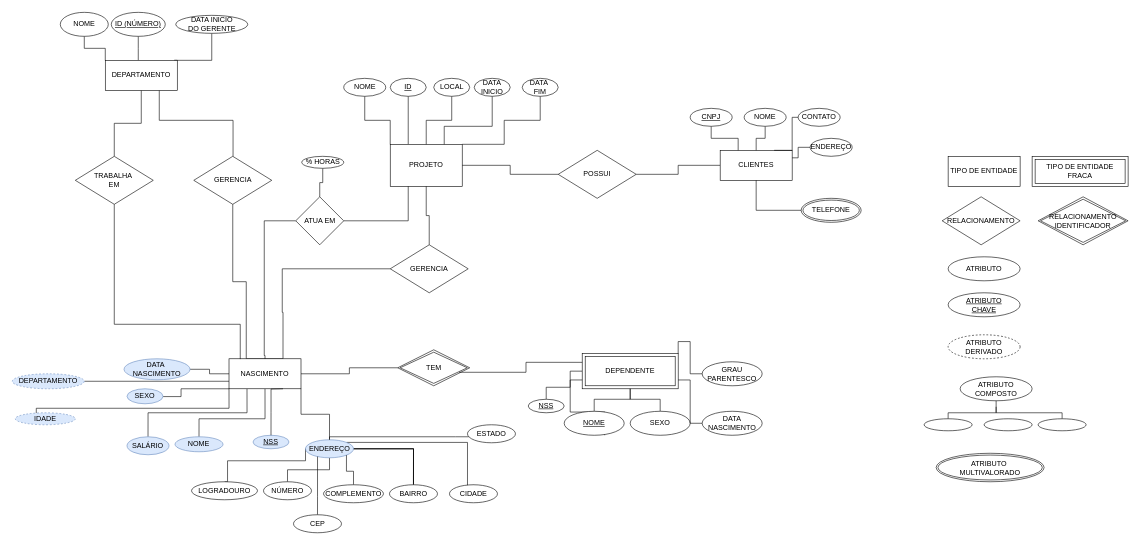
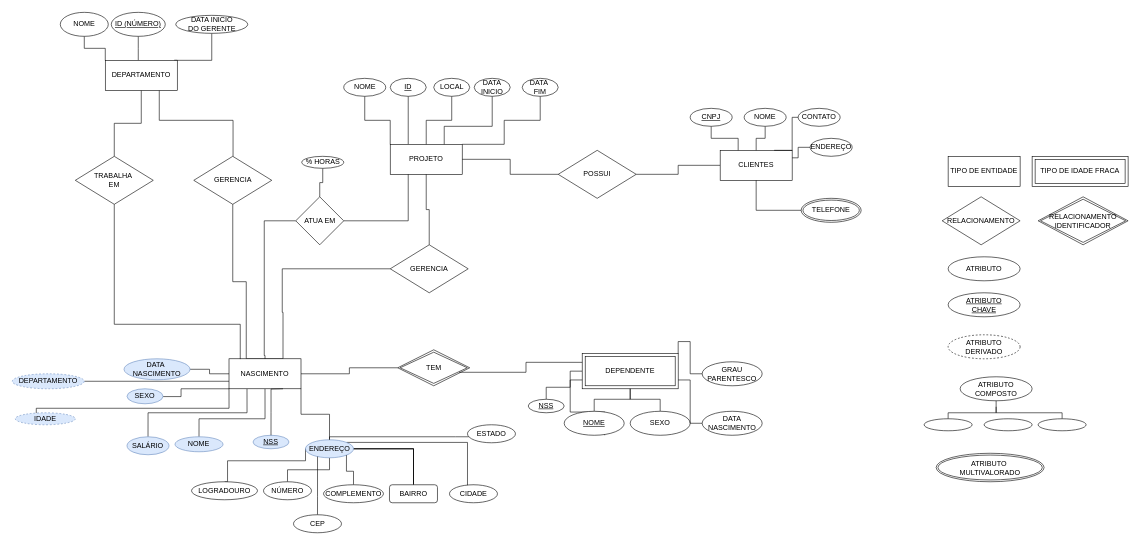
node "PROJETO": size 72x42 -> 72x30
node "TIPO DE ENTIDADE FRACA": label "TIPO DE ENTIDADE FRACA" -> "TIPO DE IDADE FRACA"
node "BAIRRO": shape ellipse -> rounded rectangle
